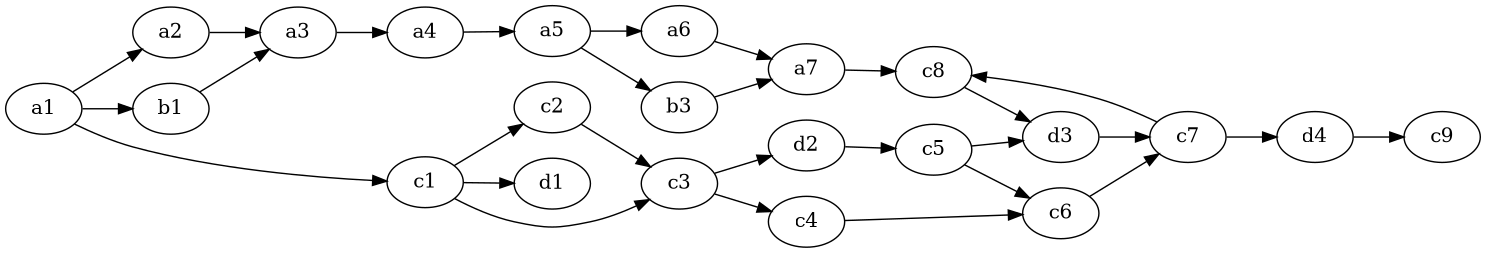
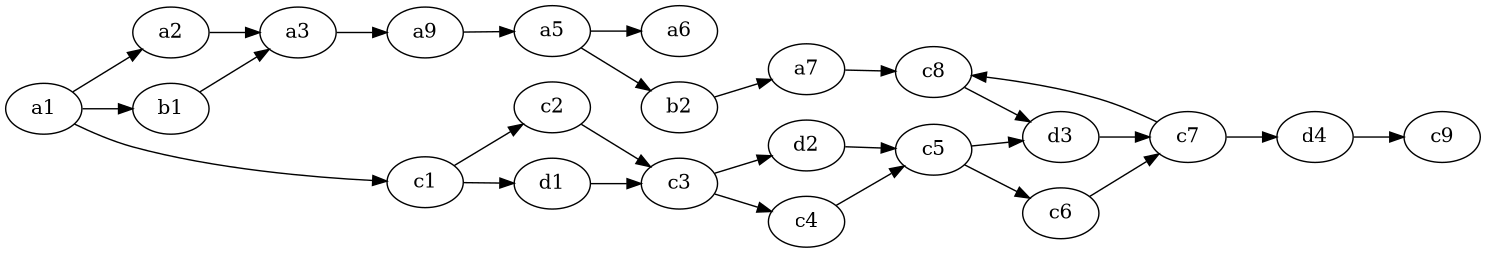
node "a4": label "a4" -> "a9"
edge "a6" -> "a7": removed
node "b3": label "b3" -> "b2"
edge "c4" -> "c6": now "c4" -> "c5"
edge "c1" -> "c3": now "d1" -> "c3"
